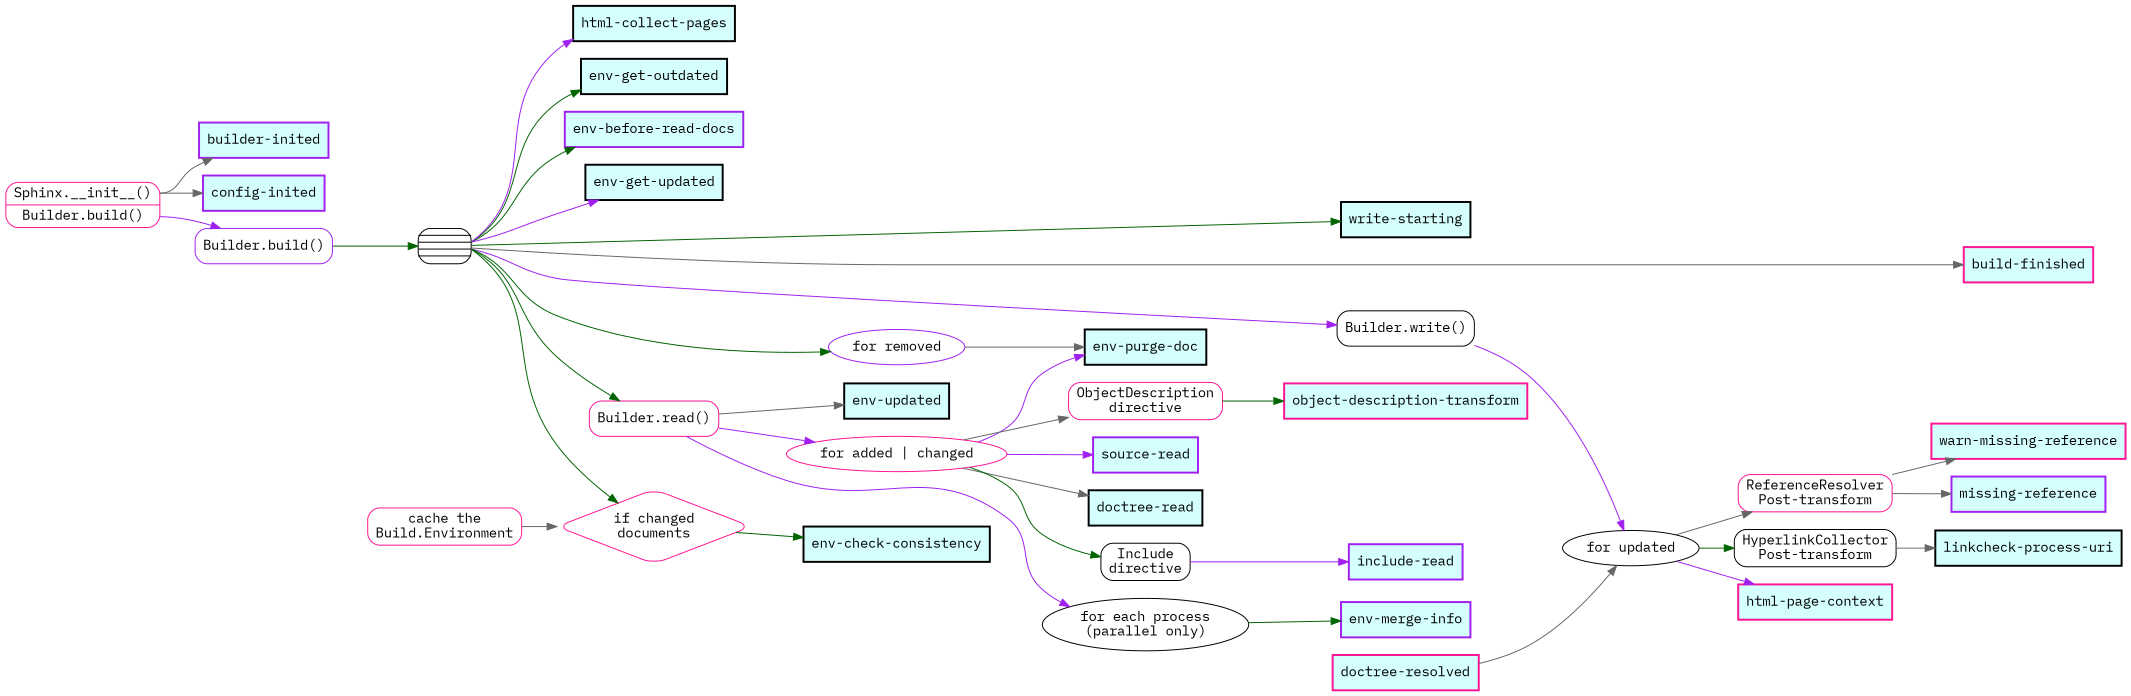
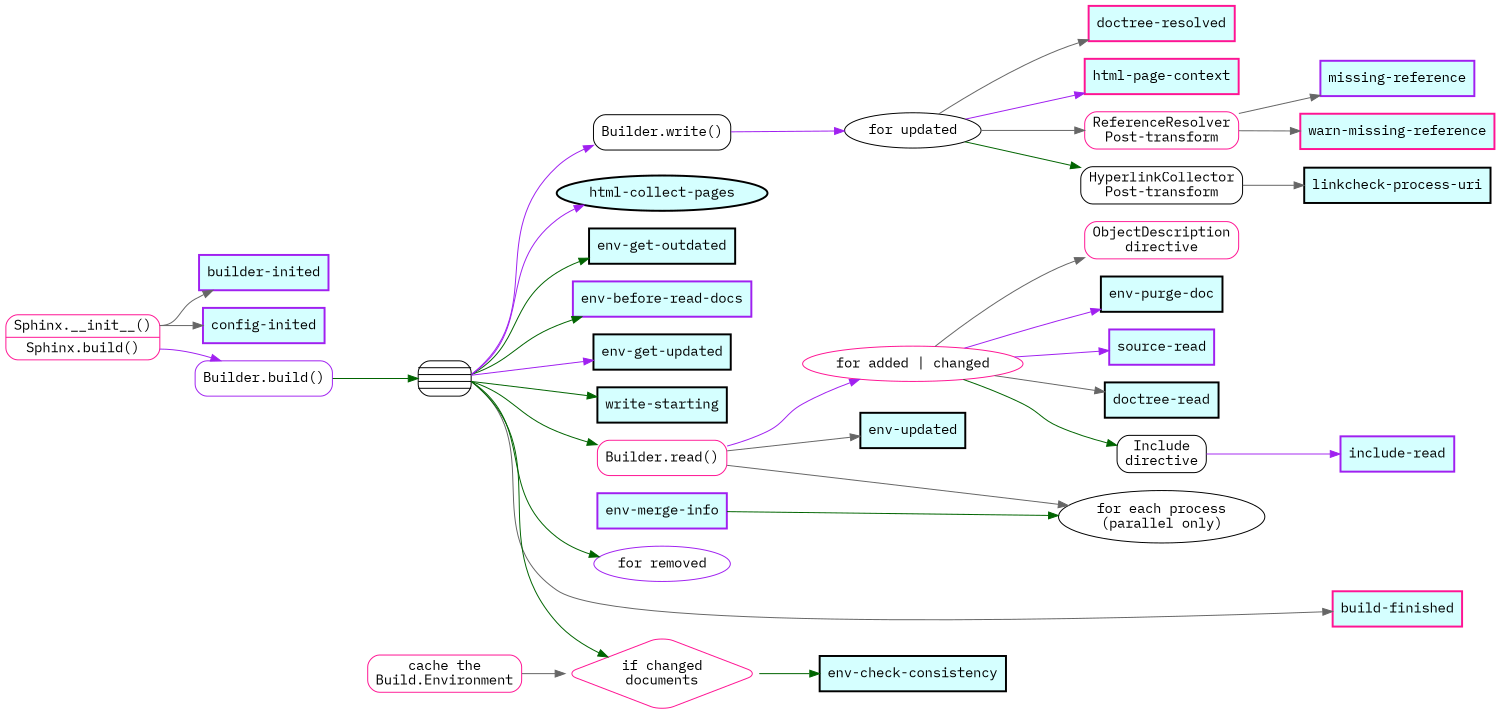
node "html-collect-pages": shape box -> ellipse
node "Sphinx.__init__()": text "Builder.build()" -> "Sphinx.build()"
edge "for removed" -> "env-purge-doc": removed
node "object-description-transform": removed
edge "Builder.read()" -> "for each process (parallel only)": color purple -> gray40
edge "for each process (parallel only)" -> "env-merge-info": reversed
edge "doctree-resolved" -> "for updated": reversed
